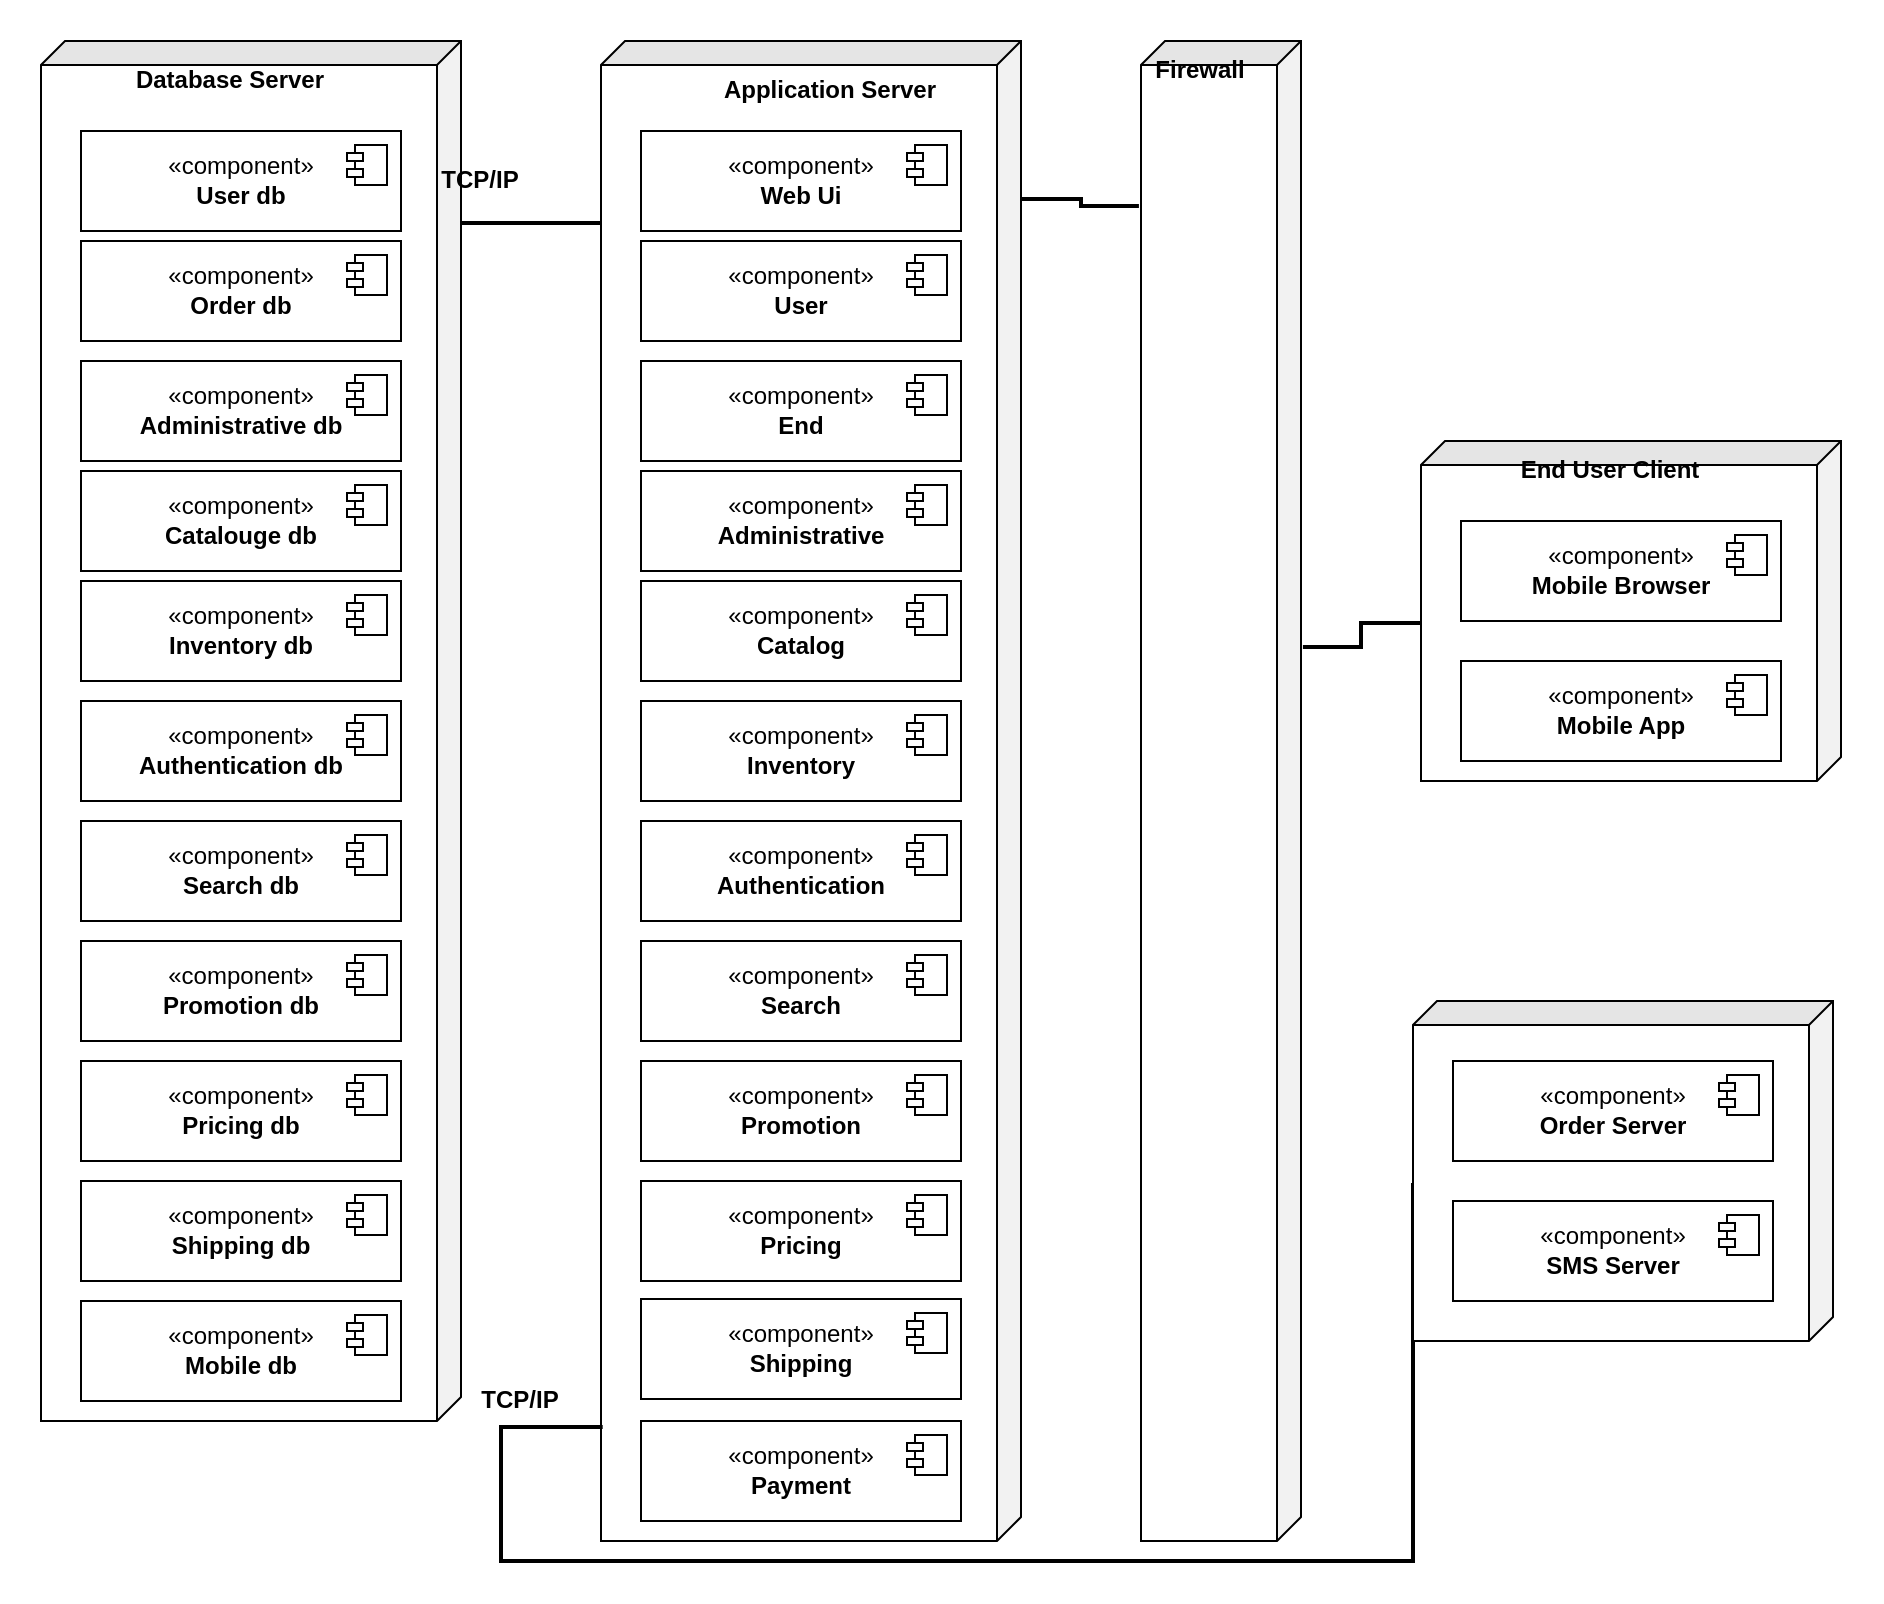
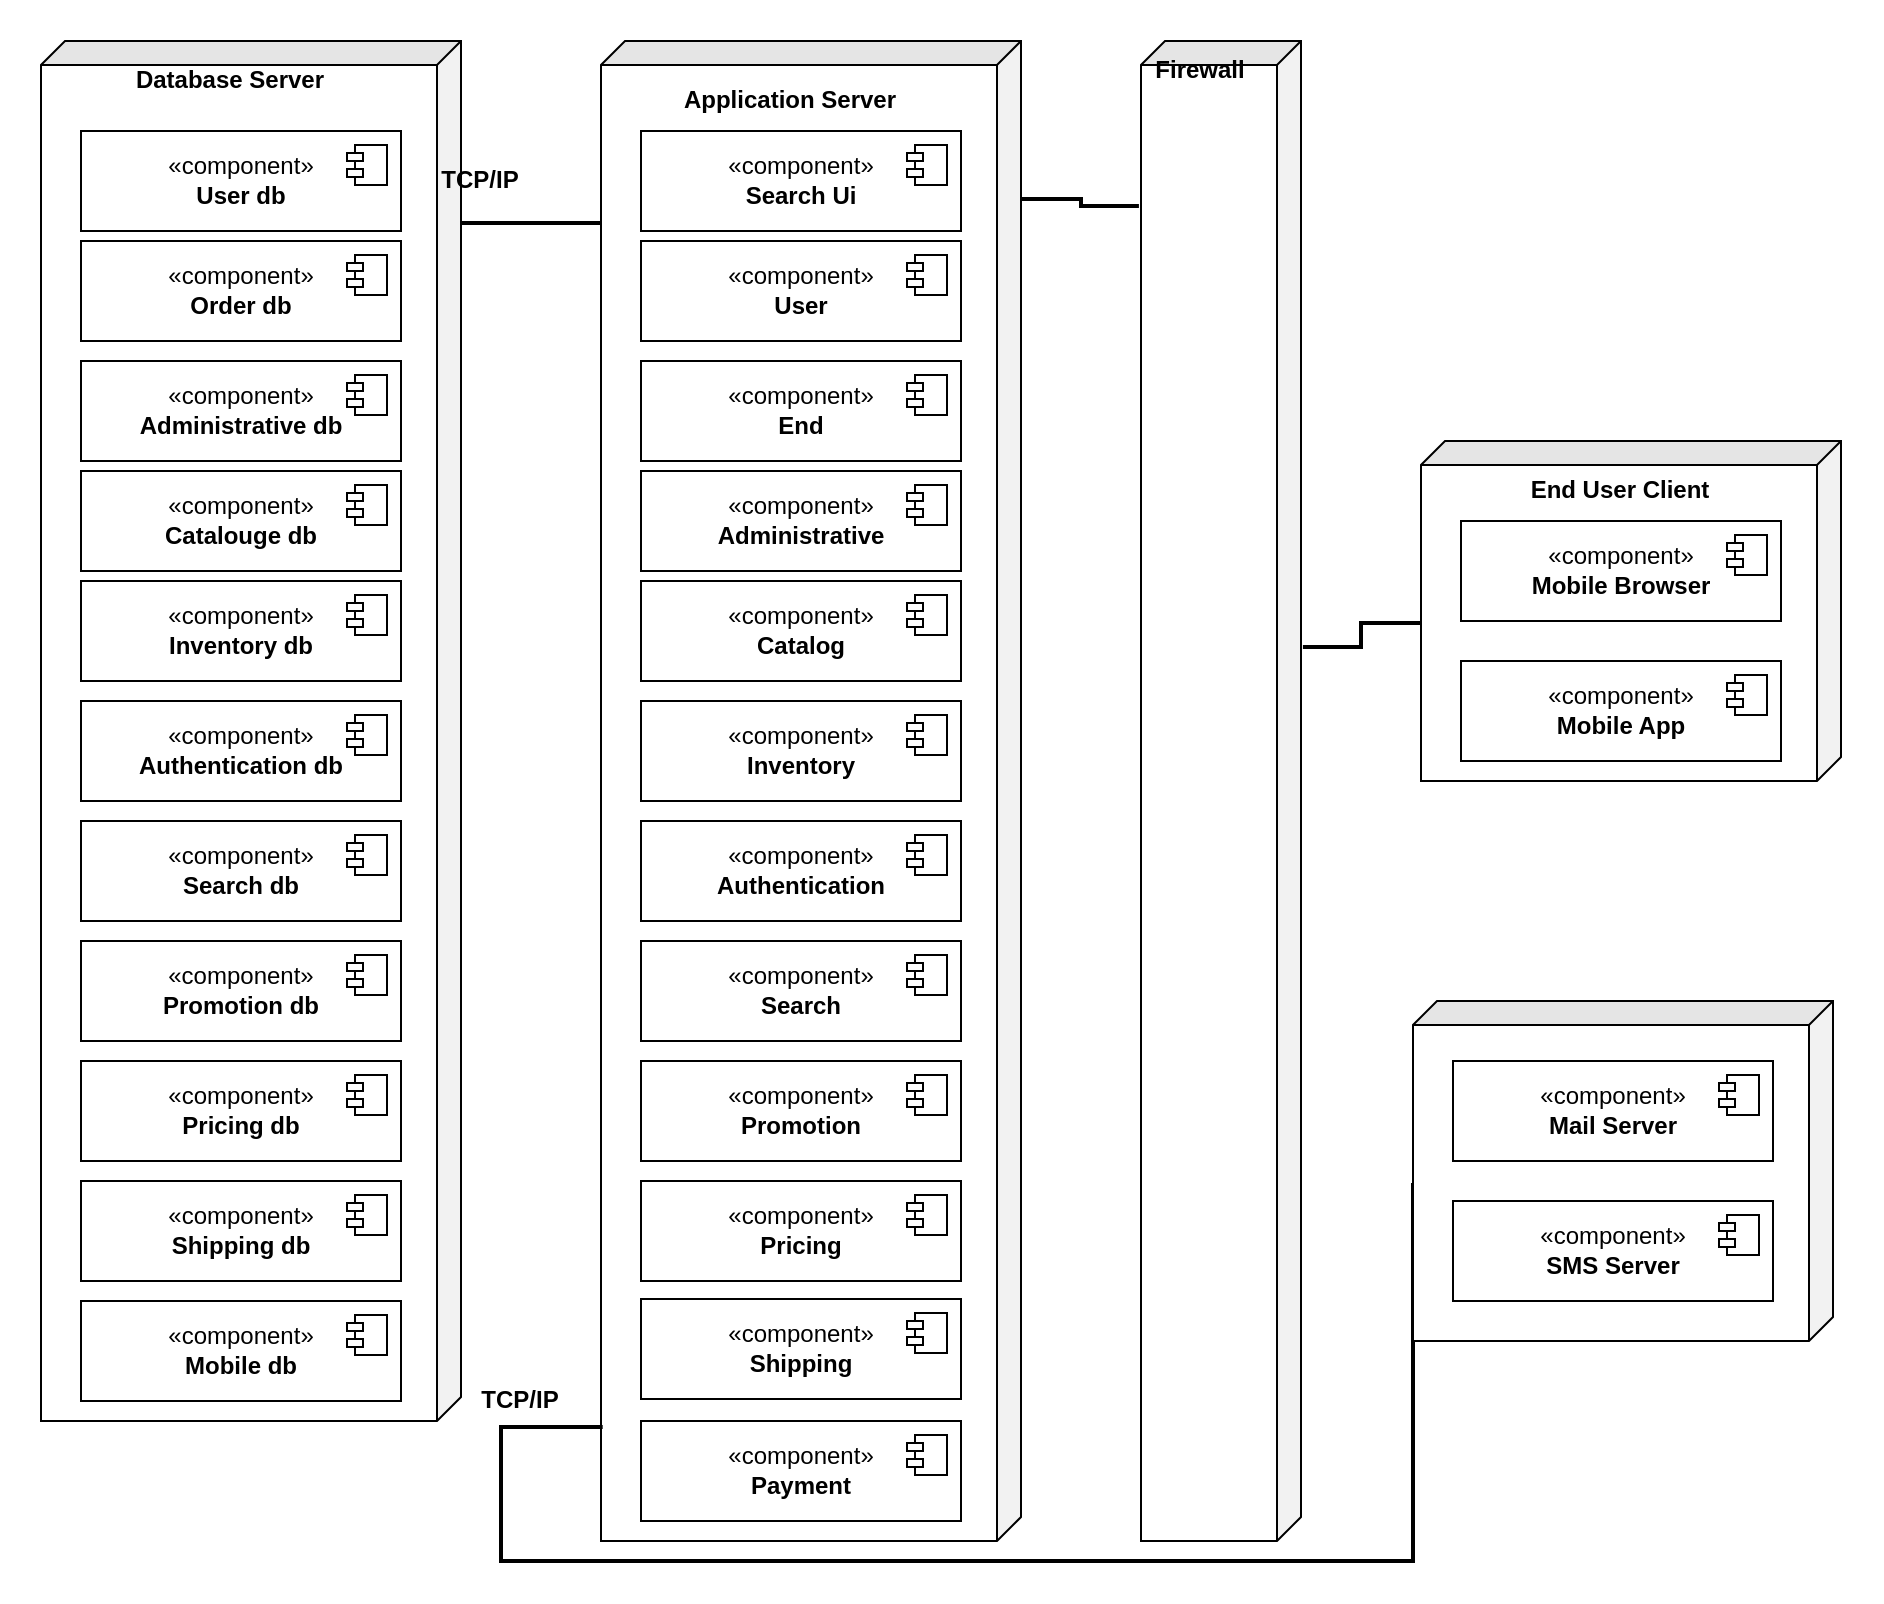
node "Application Server": moved (831, 91) -> (791, 101)
node "«component» Web Ui": label "«component» Web Ui" -> "«component» Search Ui"
node "End User Client": moved (1611, 471) -> (1621, 491)
node "«component» Order Server": label "«component» Order Server" -> "«component» Mail Server"
